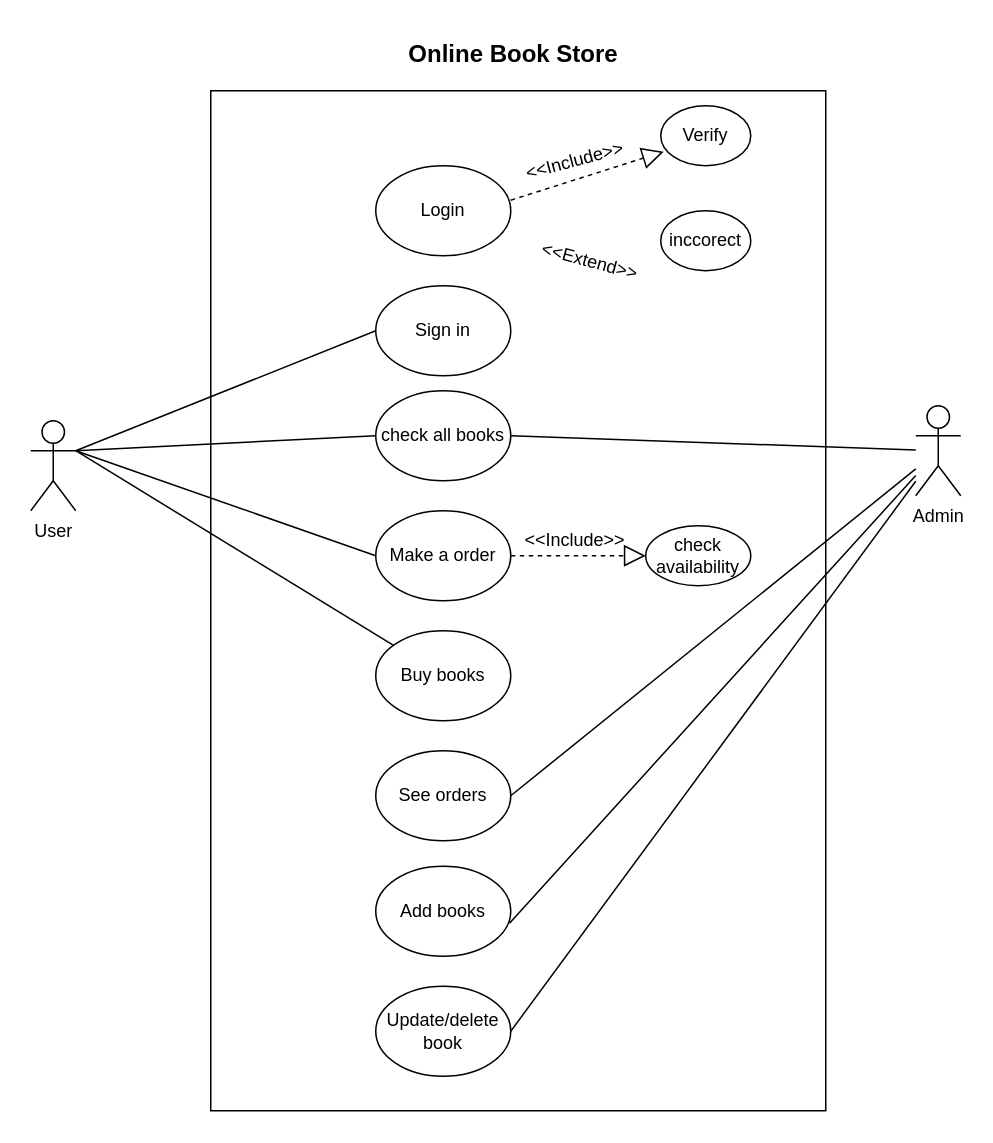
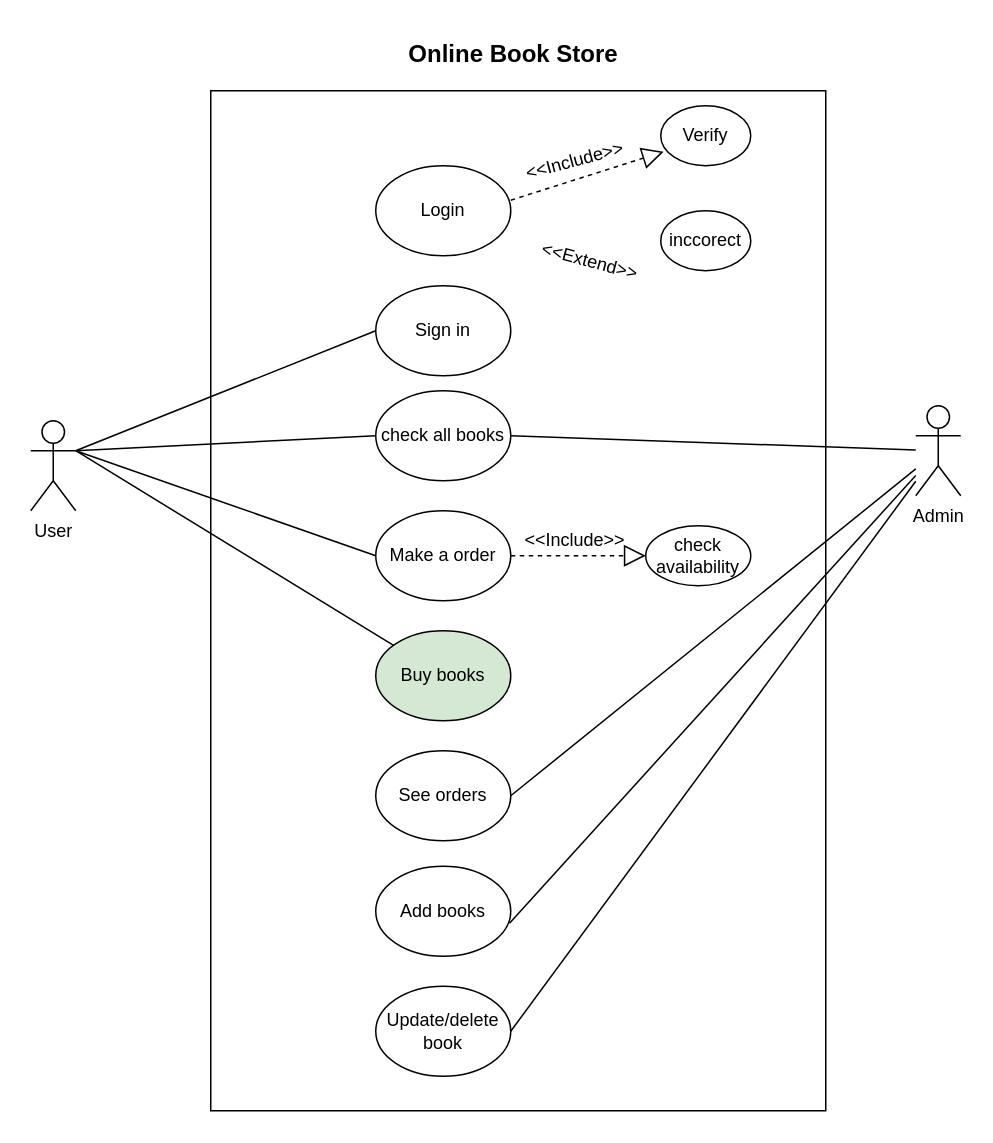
node "Buy books": fillcolor #ffffff -> #d5e8d4
